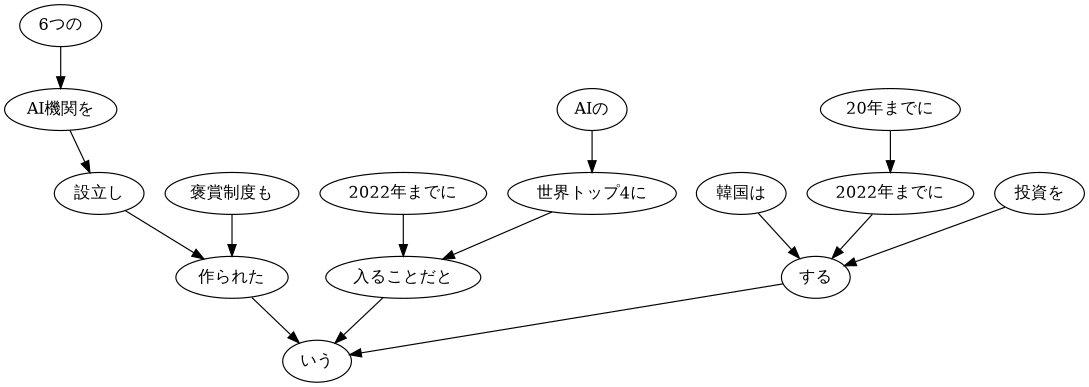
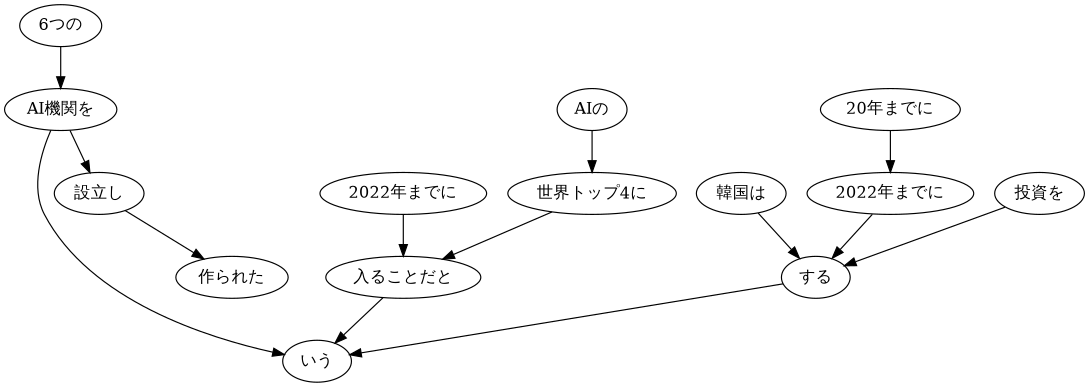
node "褒賞制度も": removed
edge "作られた" -> "いう": now "AI機関を" -> "いう"
